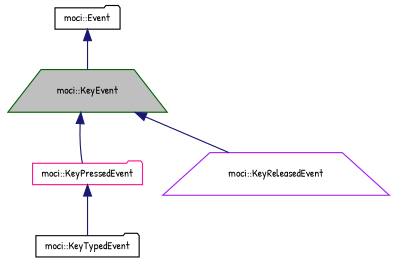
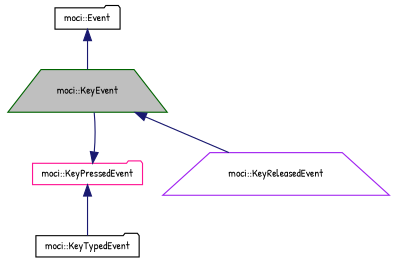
edge "moci::KeyPressedEvent" -> "moci::KeyEvent": reversed
